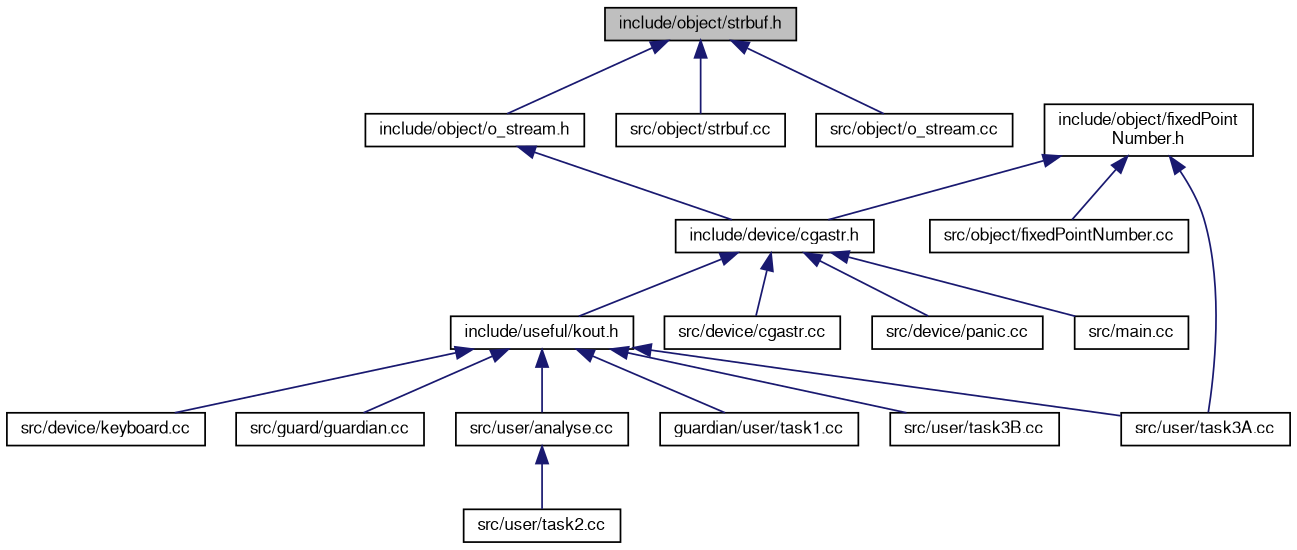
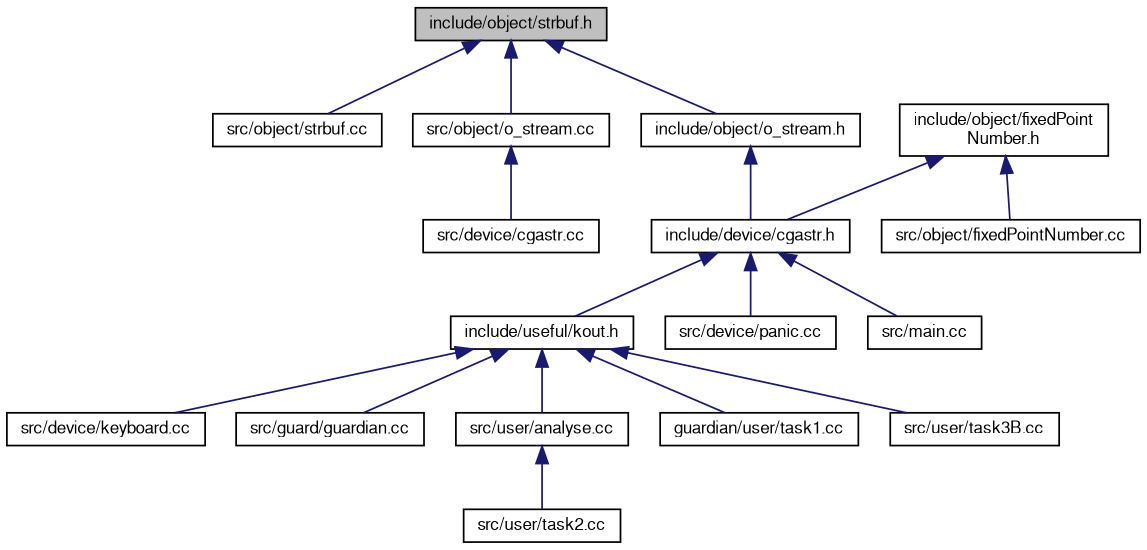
edge "src/device/cgastr.cc" -> "include/device/cgastr.h": now "src/device/cgastr.cc" -> "src/object/o_stream.cc"
node "src/user/task3A.cc": removed
